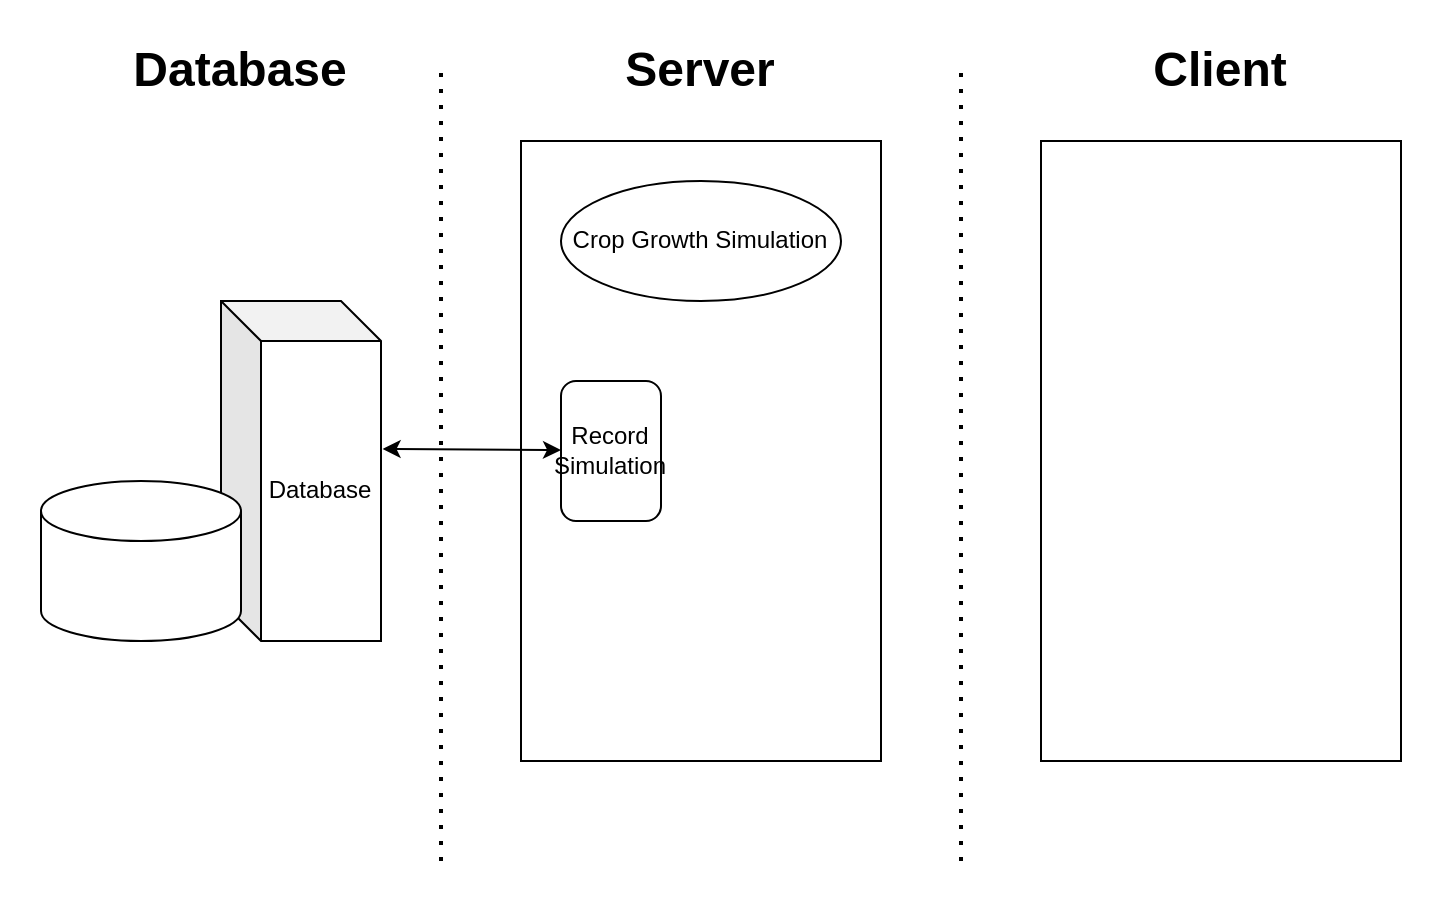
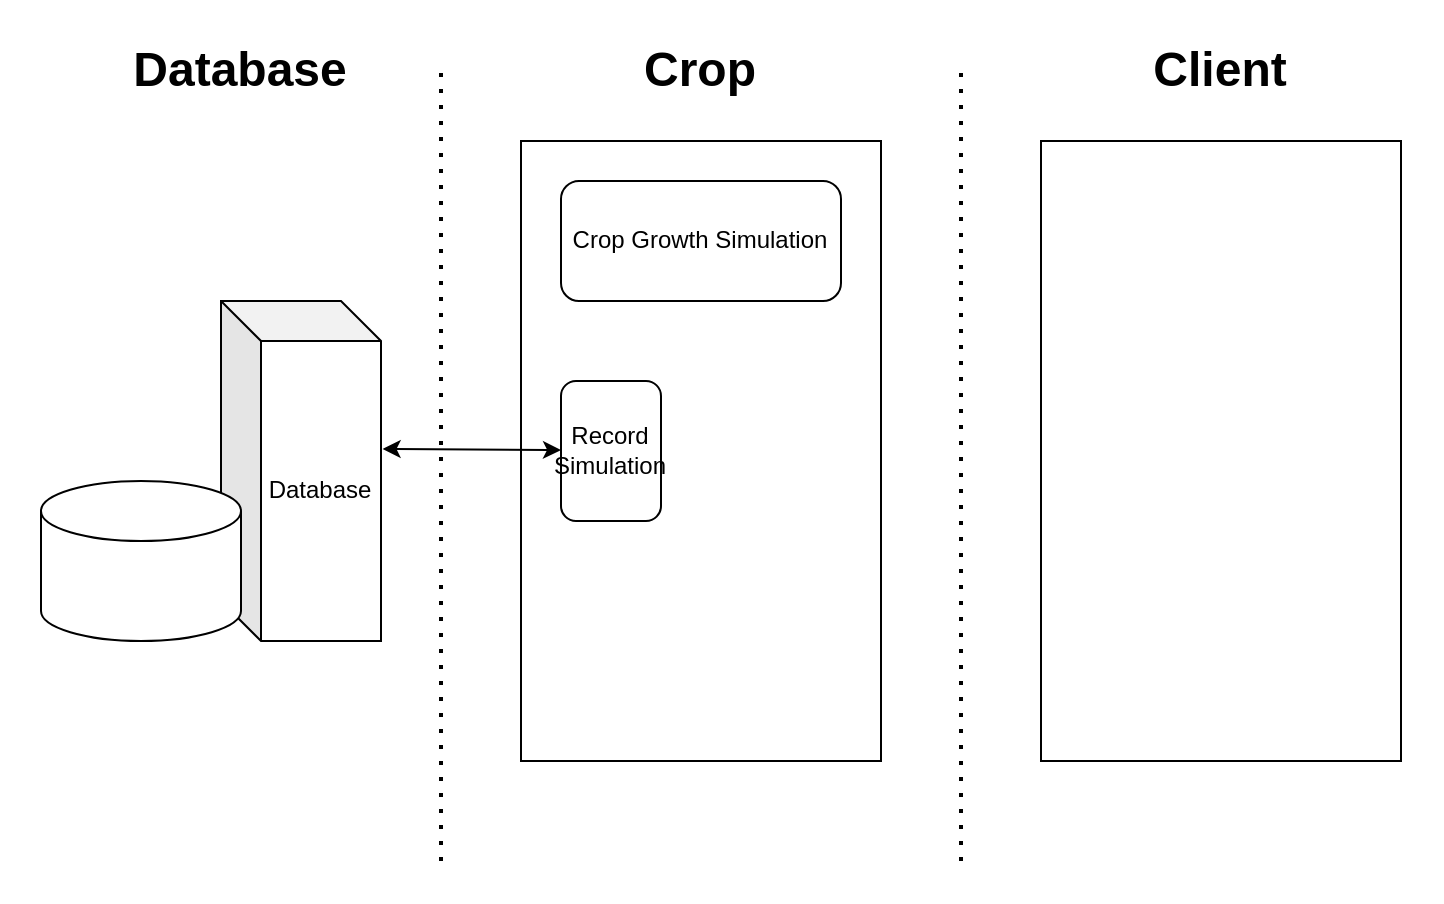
node "Server": label "Server" -> "Crop"
node "Crop Growth Simulation": shape ellipse -> rounded rectangle
